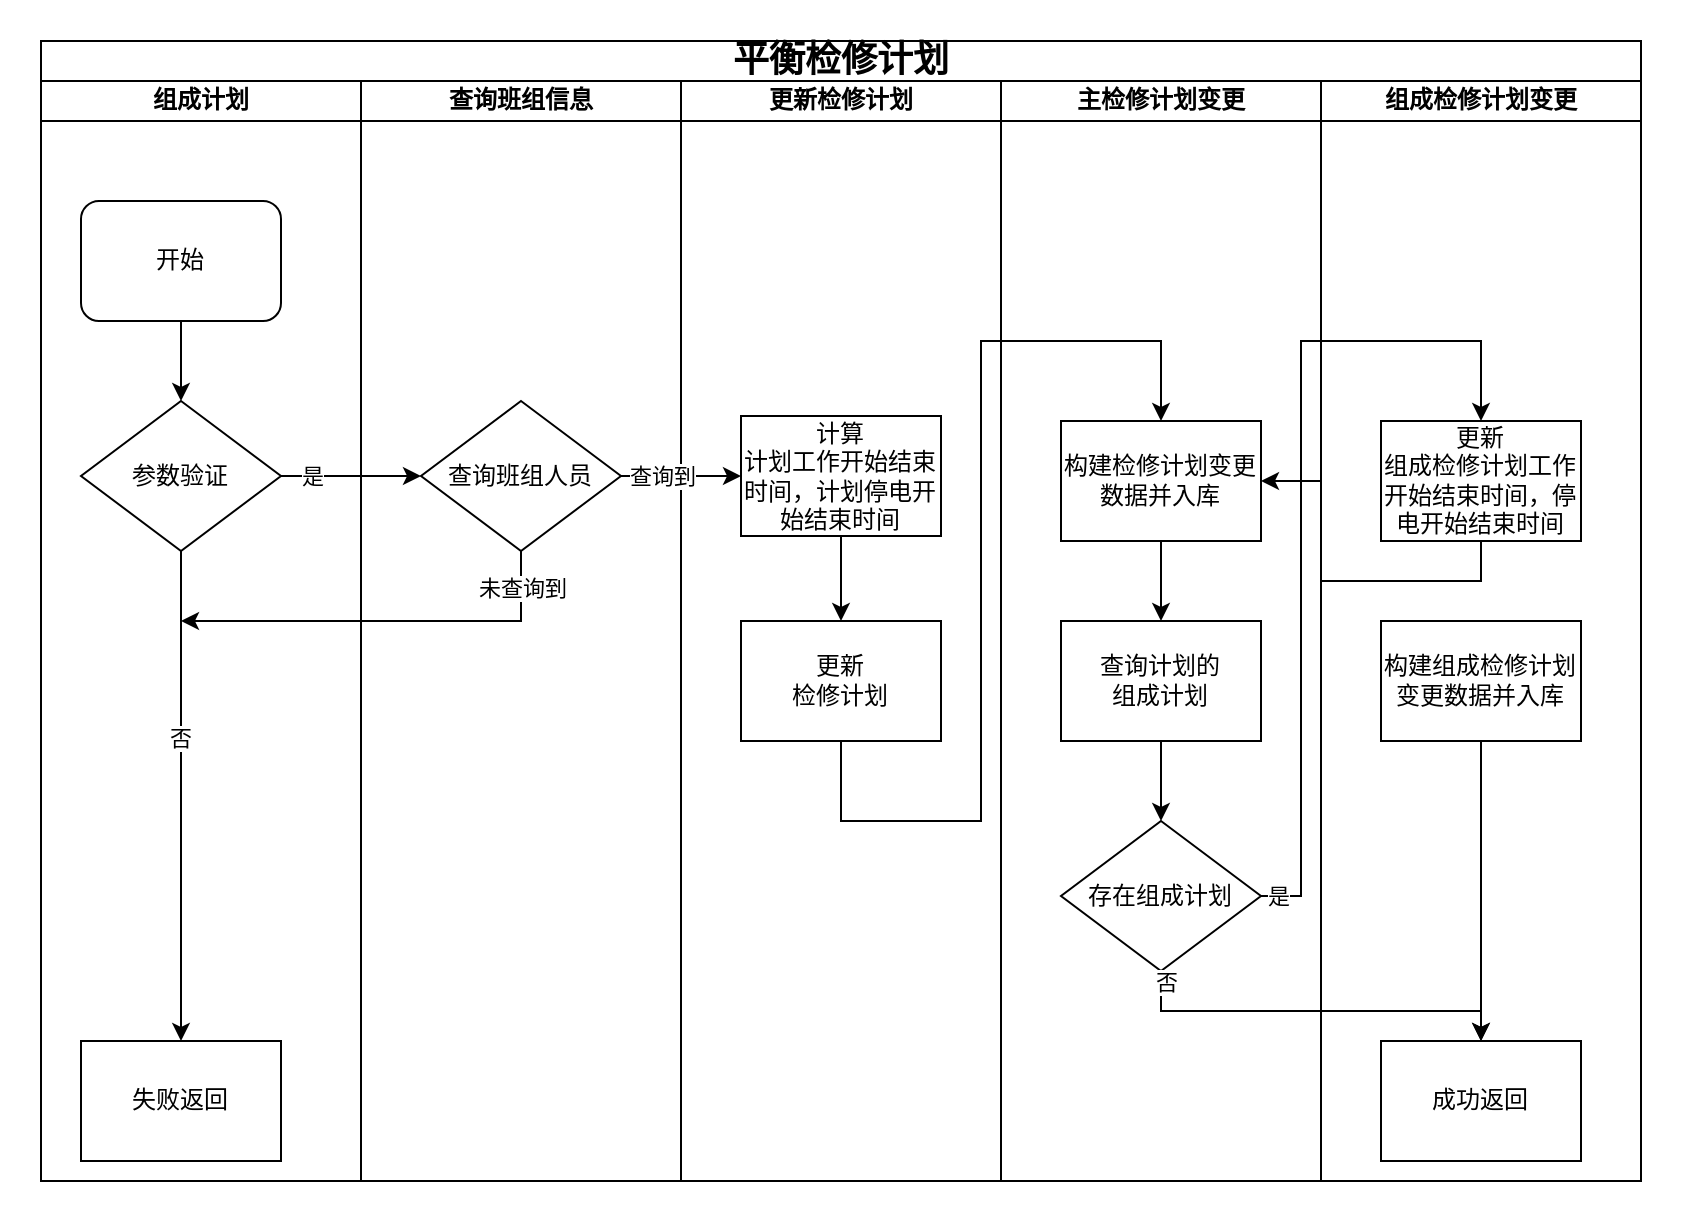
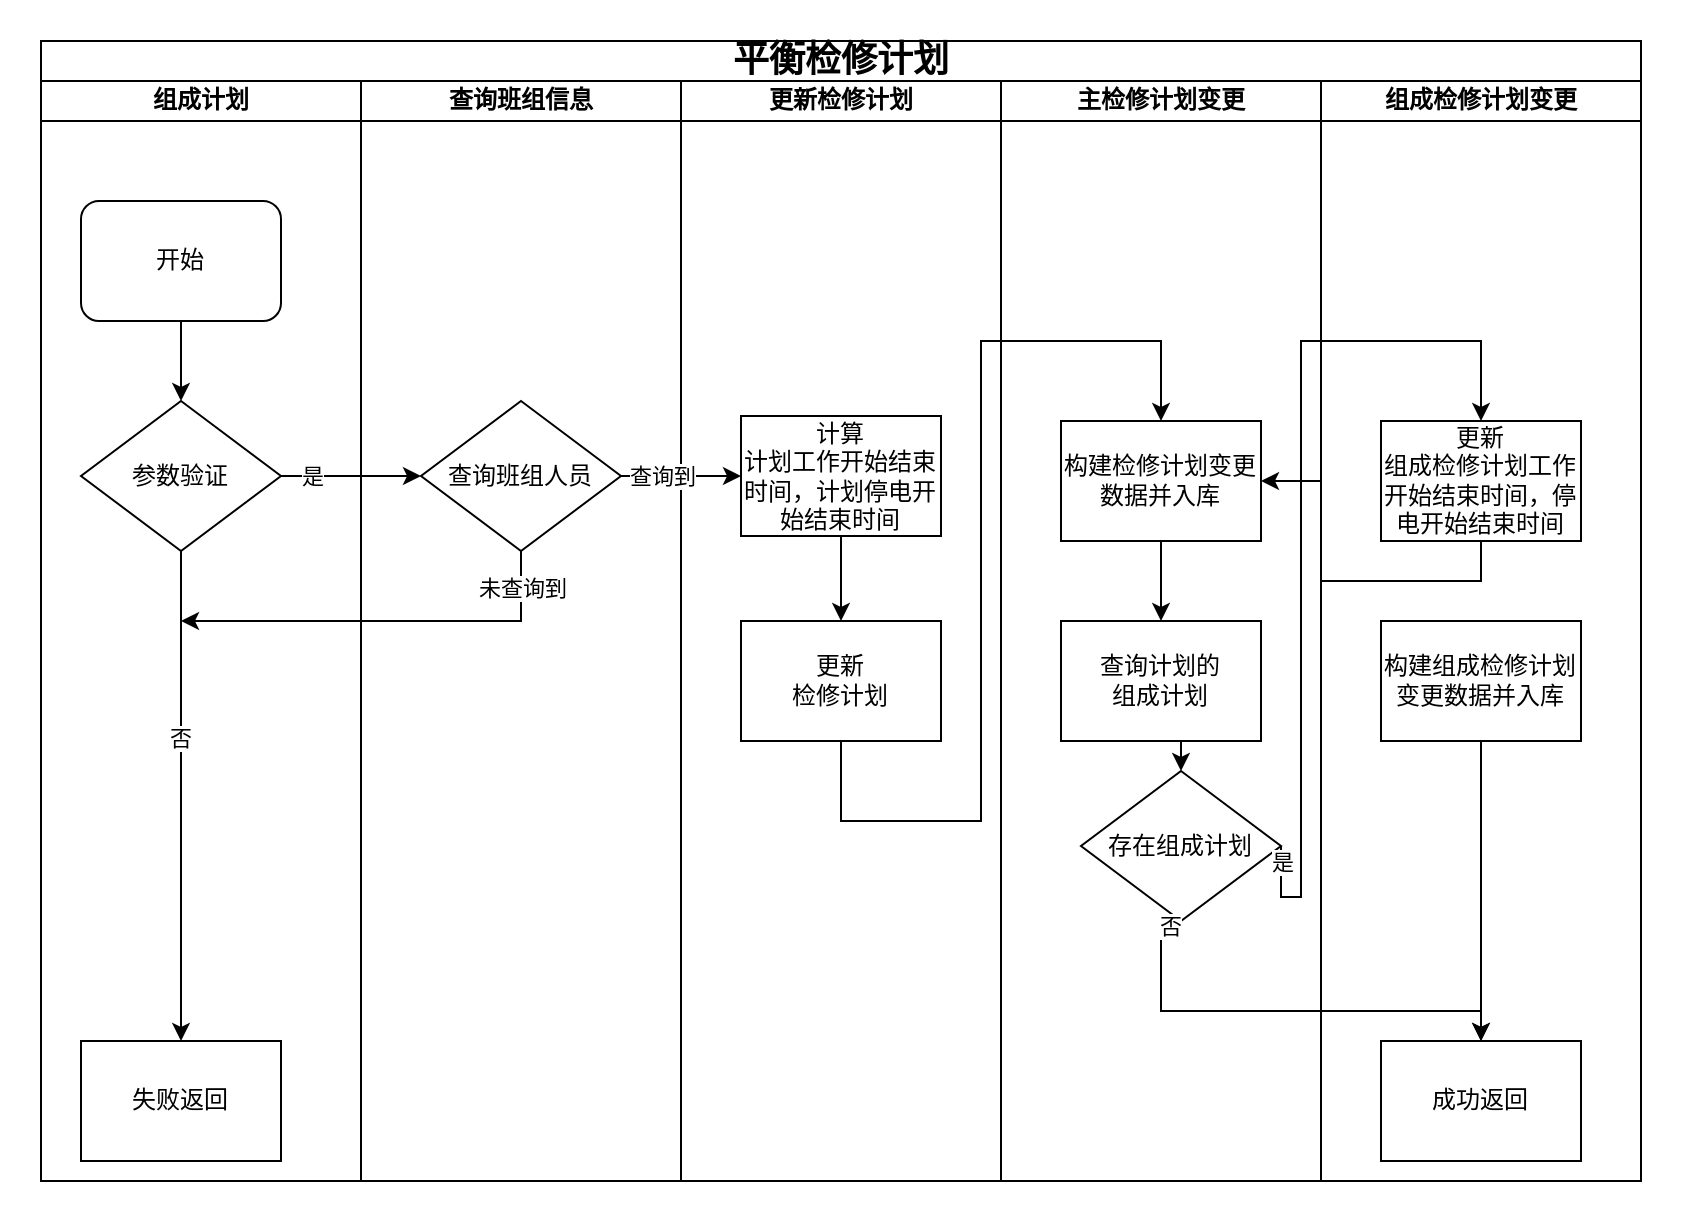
node "存在组成计划": moved (1161, 896) -> (1181, 846)
